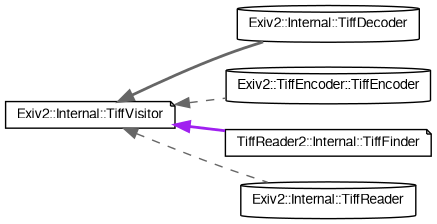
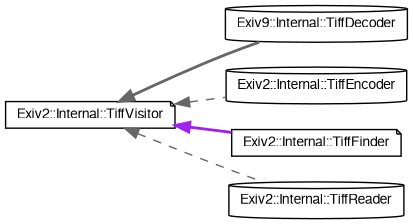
node "Exiv2::Internal::TiffDecoder": label "Exiv2::Internal::TiffDecoder" -> "Exiv9::Internal::TiffDecoder"
node "Exiv2::TiffEncoder::TiffEncoder": label "Exiv2::TiffEncoder::TiffEncoder" -> "Exiv2::Internal::TiffEncoder"
node "TiffReader2::Internal::TiffFinder": label "TiffReader2::Internal::TiffFinder" -> "Exiv2::Internal::TiffFinder"
